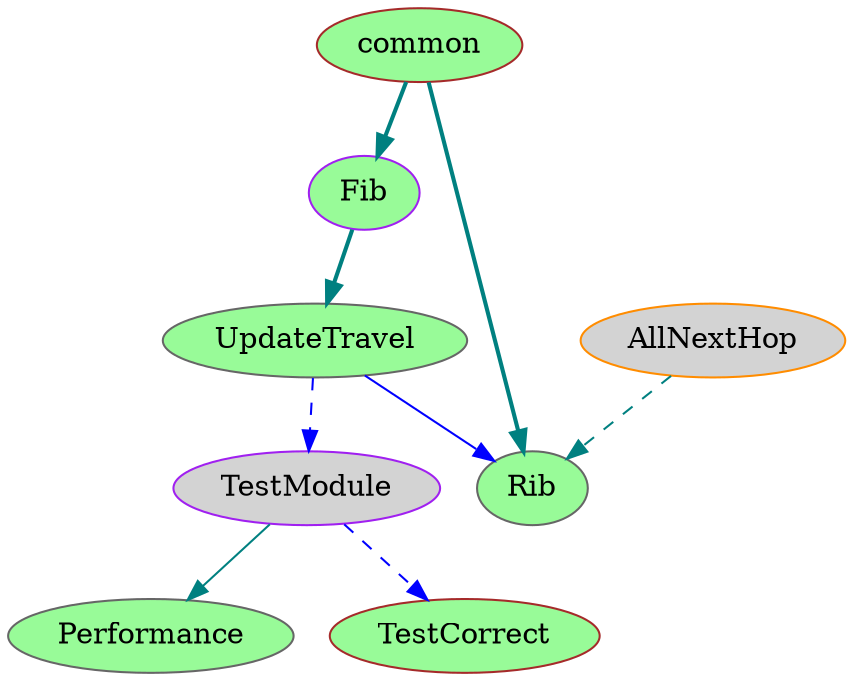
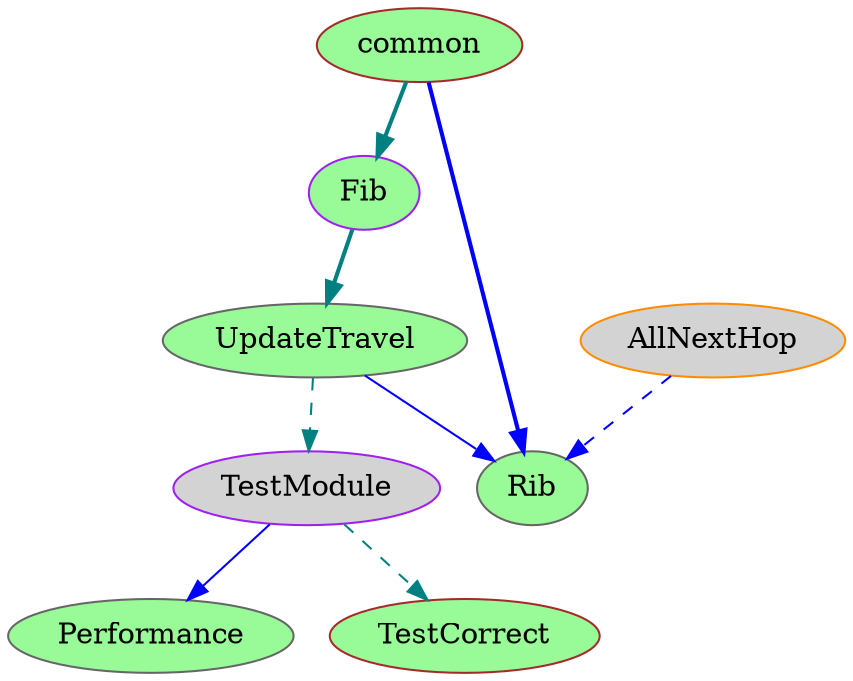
edge "common" -> "Rib": color teal -> blue
edge "UpdateTravel" -> "TestModule": color blue -> teal
edge "AllNextHop" -> "Rib": color teal -> blue
edge "TestModule" -> "Performance": color teal -> blue
edge "TestModule" -> "TestCorrect": color blue -> teal
